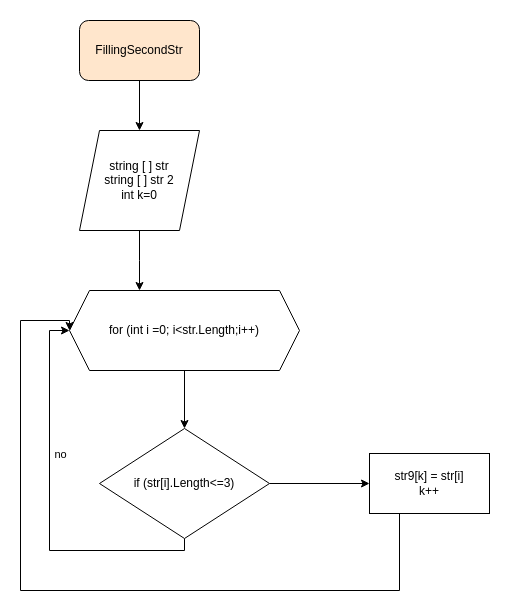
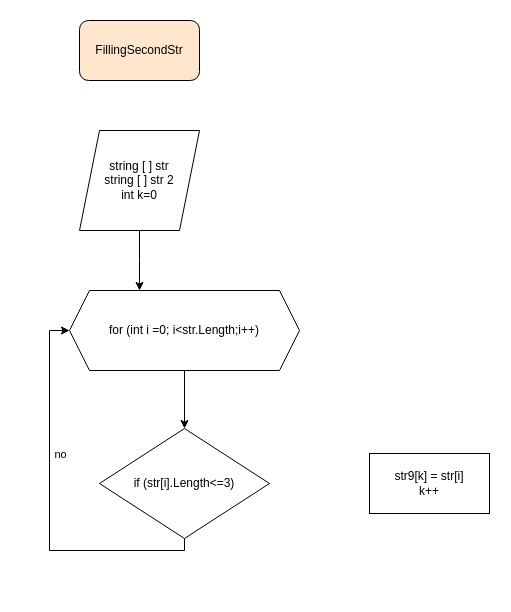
edge "FillingSecondStr" -> "string [ ] str string [ ] str 2 int k=0": removed
edge "if (str[i].Length<=3)" -> "str9[k] = str[i] k++": removed
edge "str9[k] = str[i] k++" -> "for (int i =0; i<str.Length;i++)": removed
